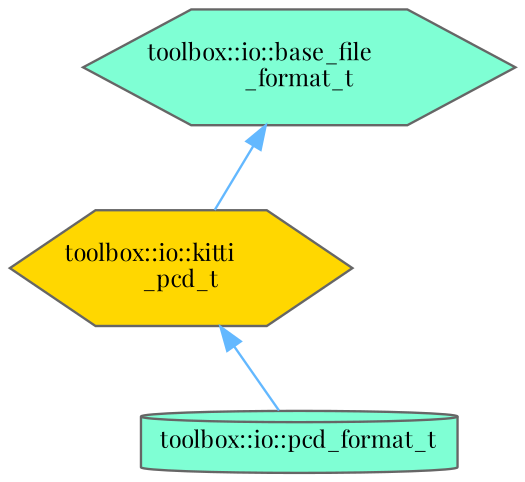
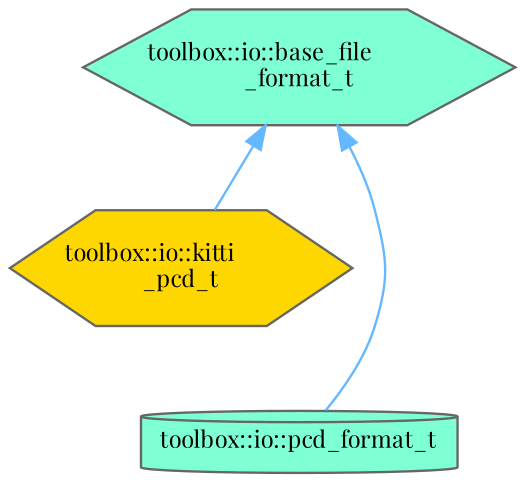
edge "toolbox::io::pcd_format_t" -> "toolbox::io::kitti _pcd_t": now "toolbox::io::pcd_format_t" -> "toolbox::io::base_file _format_t"
